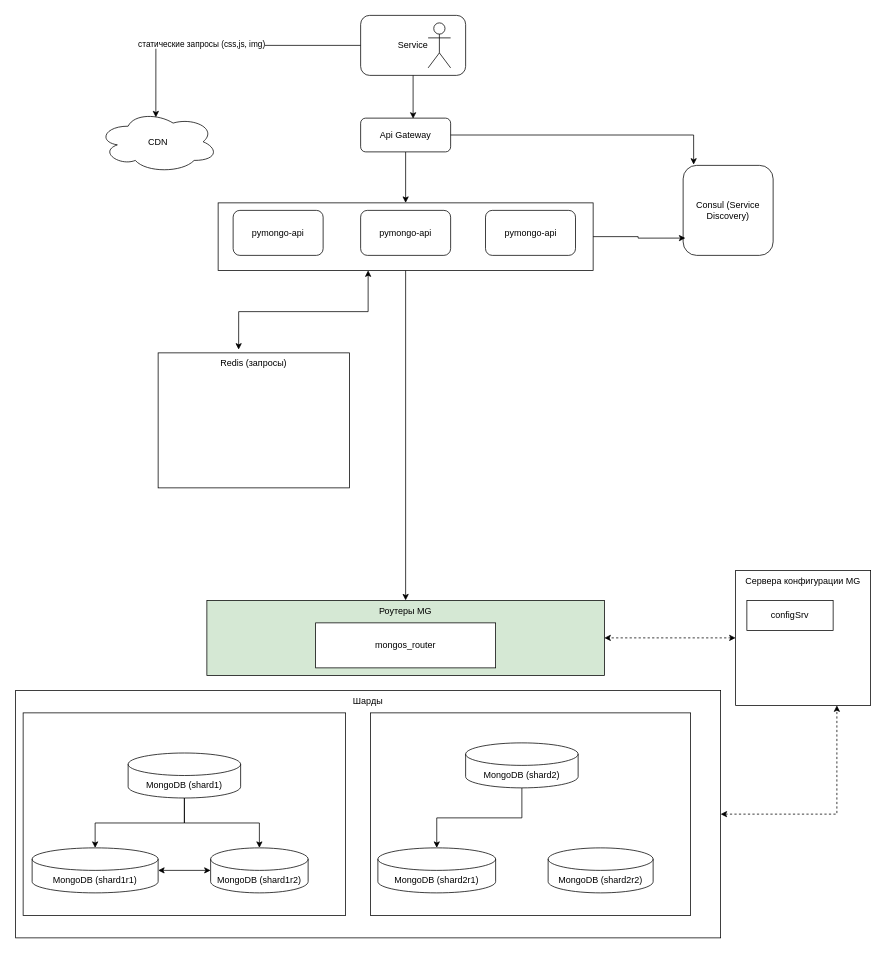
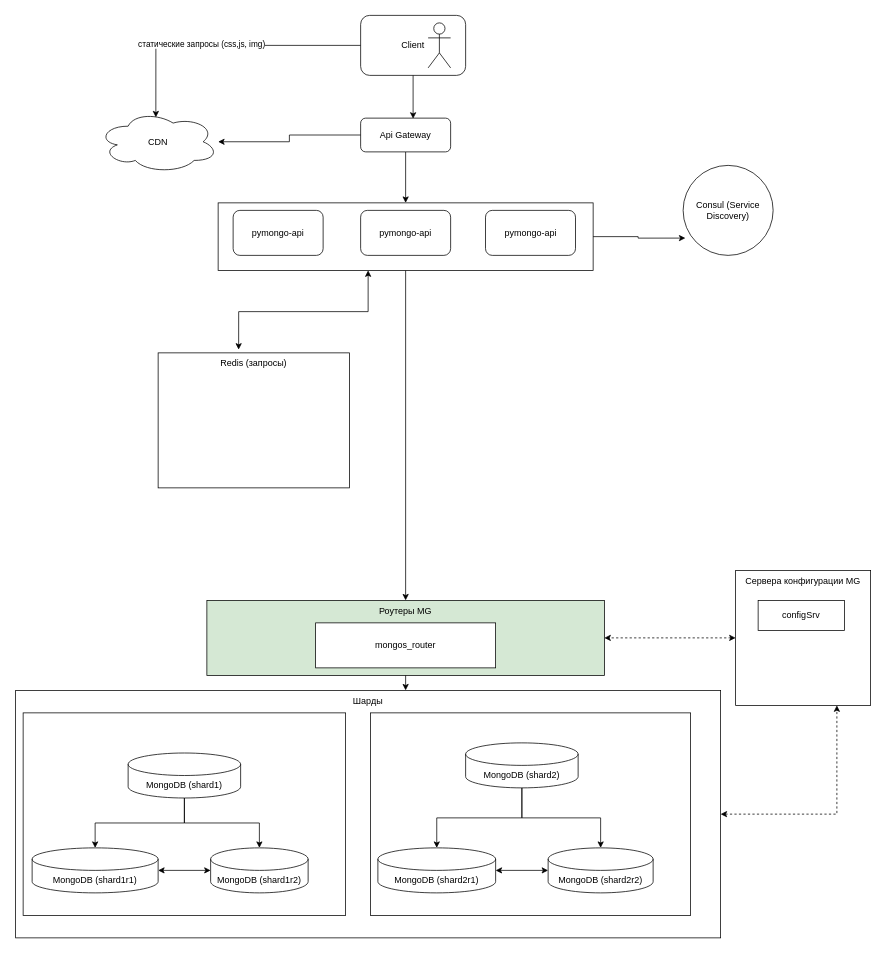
node "Service": label "Service" -> "Client"
edge "Api Gateway" -> "Consul (Service Discovery)": now "Api Gateway" -> "CDN"
node "Consul (Service Discovery)": shape rounded rectangle -> ellipse
node "configSrv": moved (790, 615) -> (801, 615)
edge "Роутеры MG" -> "Шарды": added
edge "MongoDB (shard2)" -> "MongoDB (shard2r2)": added
edge "MongoDB (shard2r1)" -- "MongoDB (shard2r2)": added
